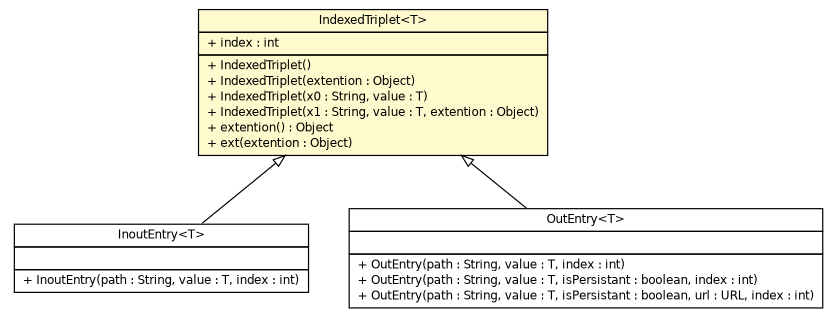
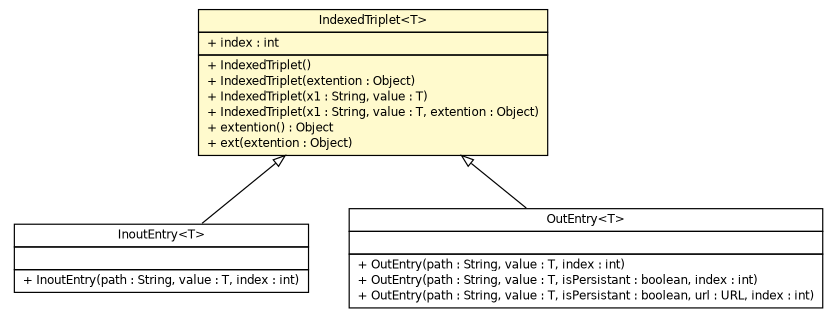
node "IndexedTriplet<T>": text "+ IndexedTriplet(x0 : String, value : T)" -> "+ IndexedTriplet(x1 : String, value : T)"
